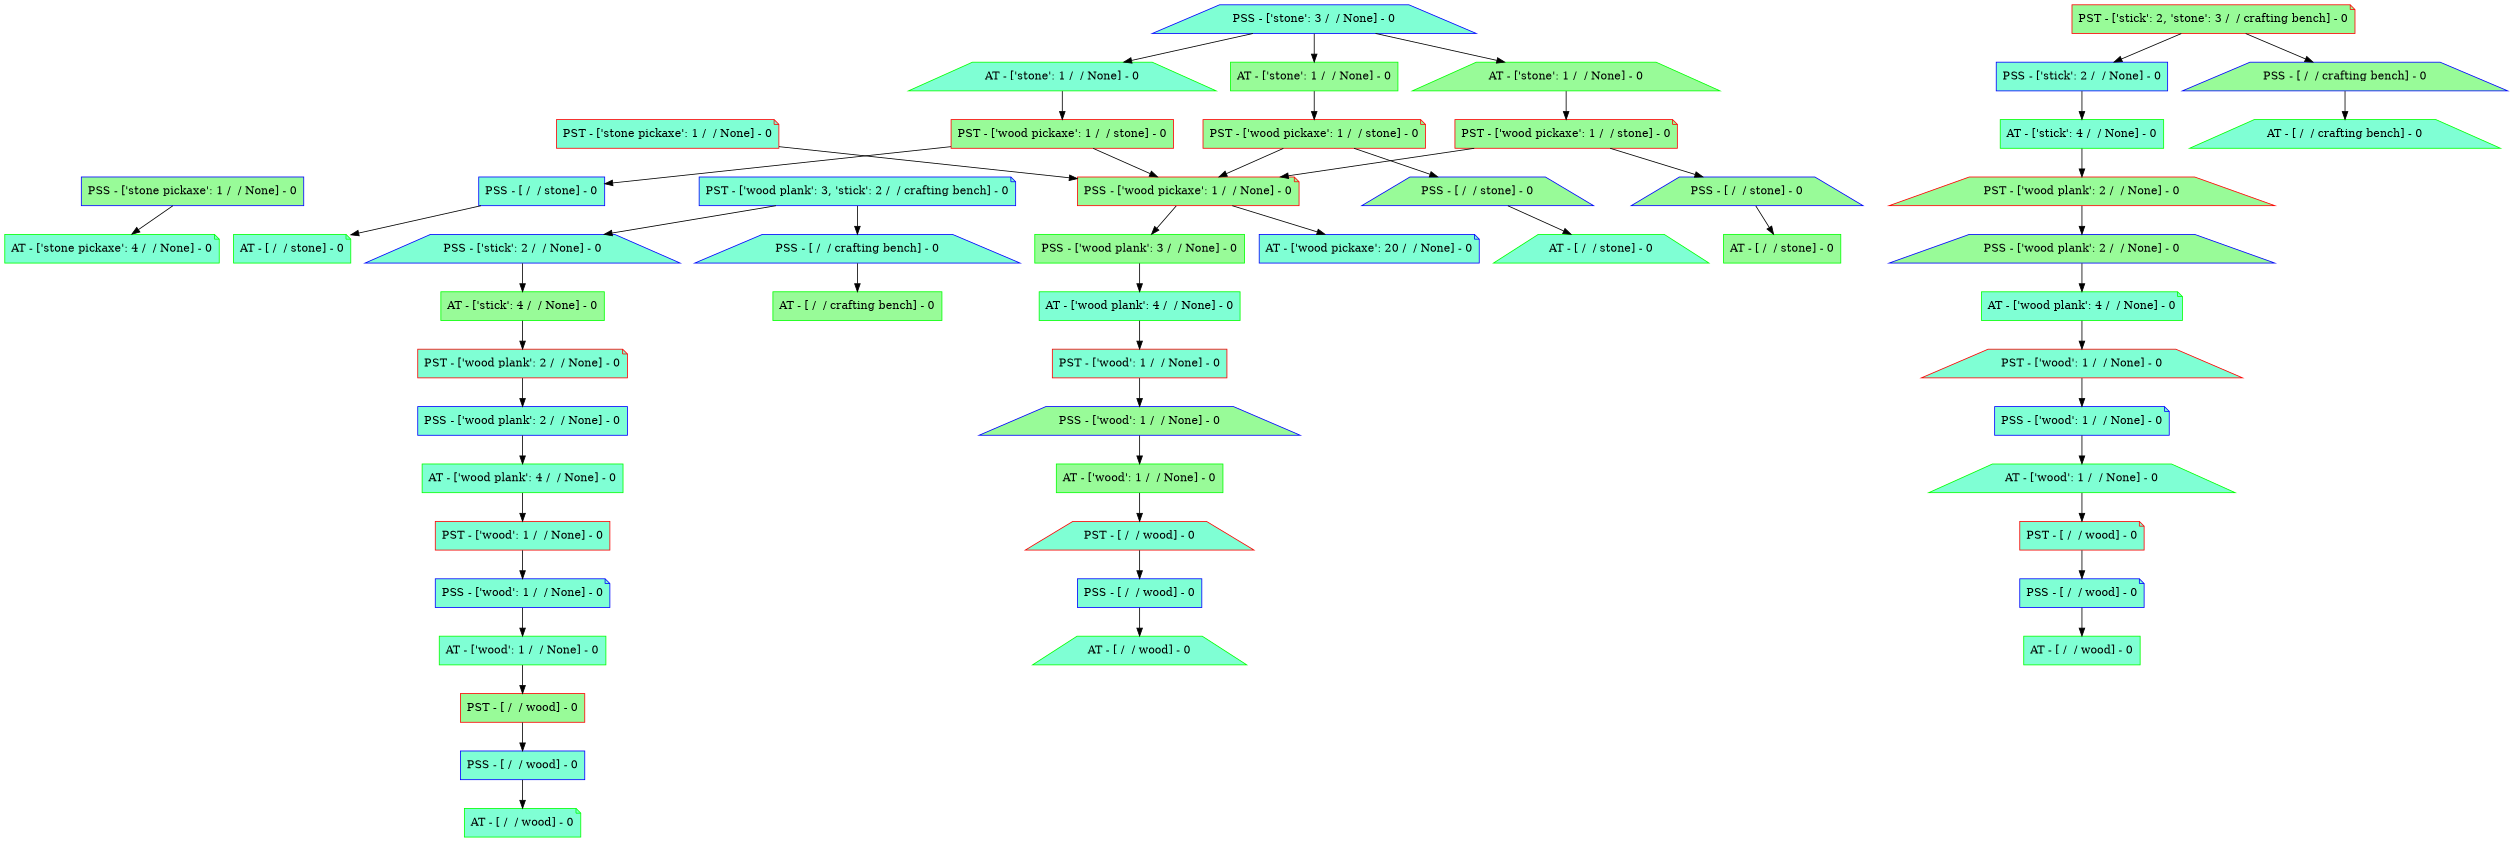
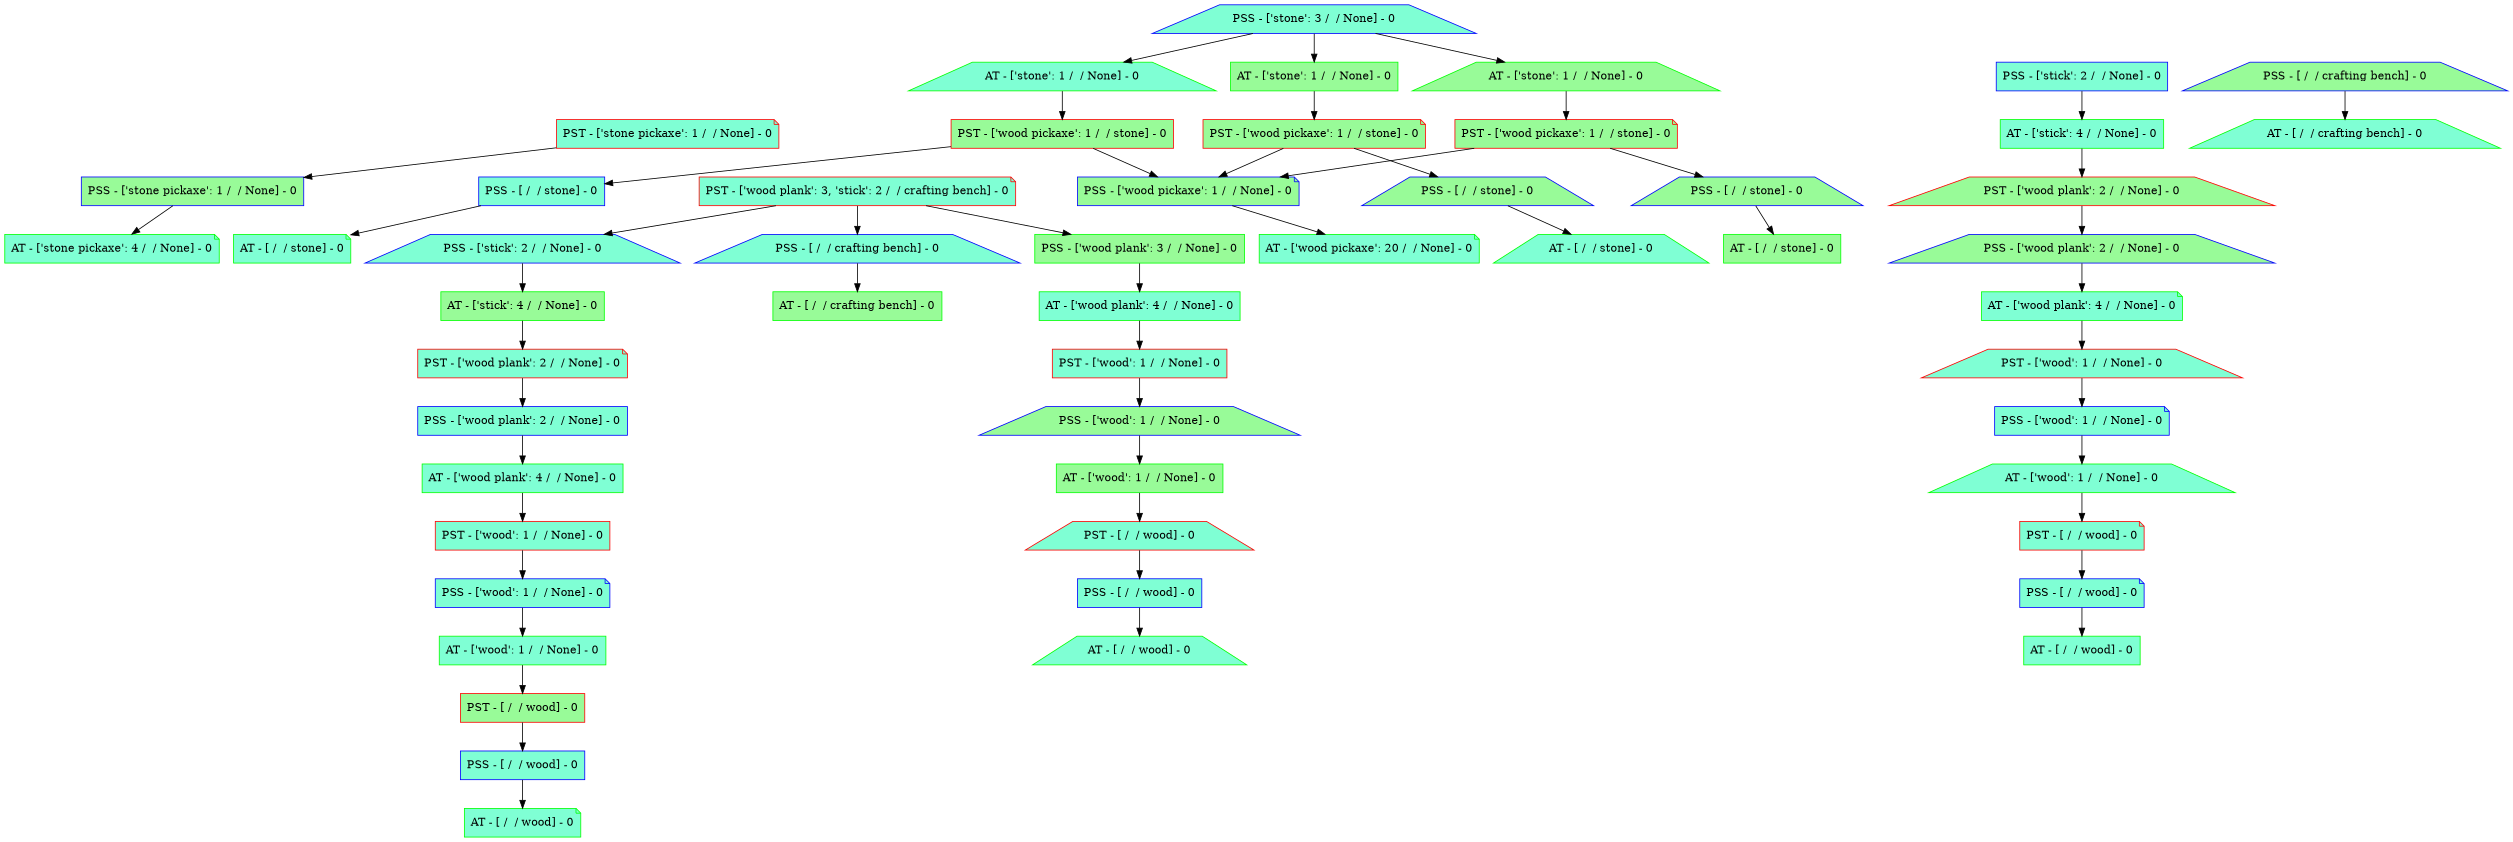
node "PST - ['stick': 2, 'stone': 3 /  / crafting bench] - 0": removed
edge "PST - ['stone pickaxe': 1 /  / None] - 0" -> "PSS - ['wood pickaxe': 1 /  / None] - 0": now "PST - ['stone pickaxe': 1 /  / None] - 0" -> "PSS - ['stone pickaxe': 1 /  / None] - 0"
node "PST - ['wood plank': 3, 'stick': 2 /  / crafting bench] - 0": color blue -> red
node "PSS - ['wood pickaxe': 1 /  / None] - 0": color red -> blue
edge "PSS - ['wood pickaxe': 1 /  / None] - 0" -> "PSS - ['wood plank': 3 /  / None] - 0": now "PST - ['wood plank': 3, 'stick': 2 /  / crafting bench] - 0" -> "PSS - ['wood plank': 3 /  / None] - 0"
node "AT - ['wood pickaxe': 20 /  / None] - 0": color blue -> green
